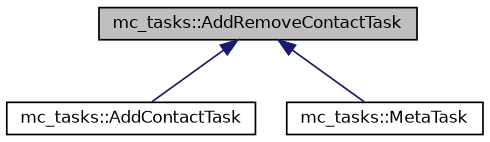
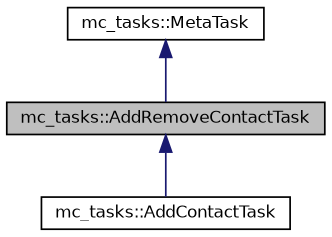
edge "mc_tasks::MetaTask" -> "mc_tasks::AddRemoveContactTask": reversed
